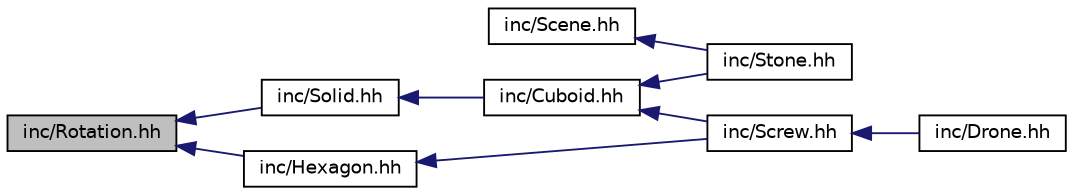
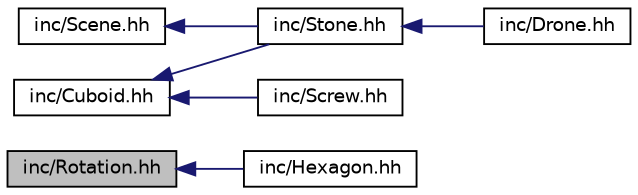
node "inc/Solid.hh": removed
edge "inc/Drone.hh" -> "inc/Screw.hh": now "inc/Drone.hh" -> "inc/Stone.hh"
edge "inc/Screw.hh" -> "inc/Hexagon.hh": removed
